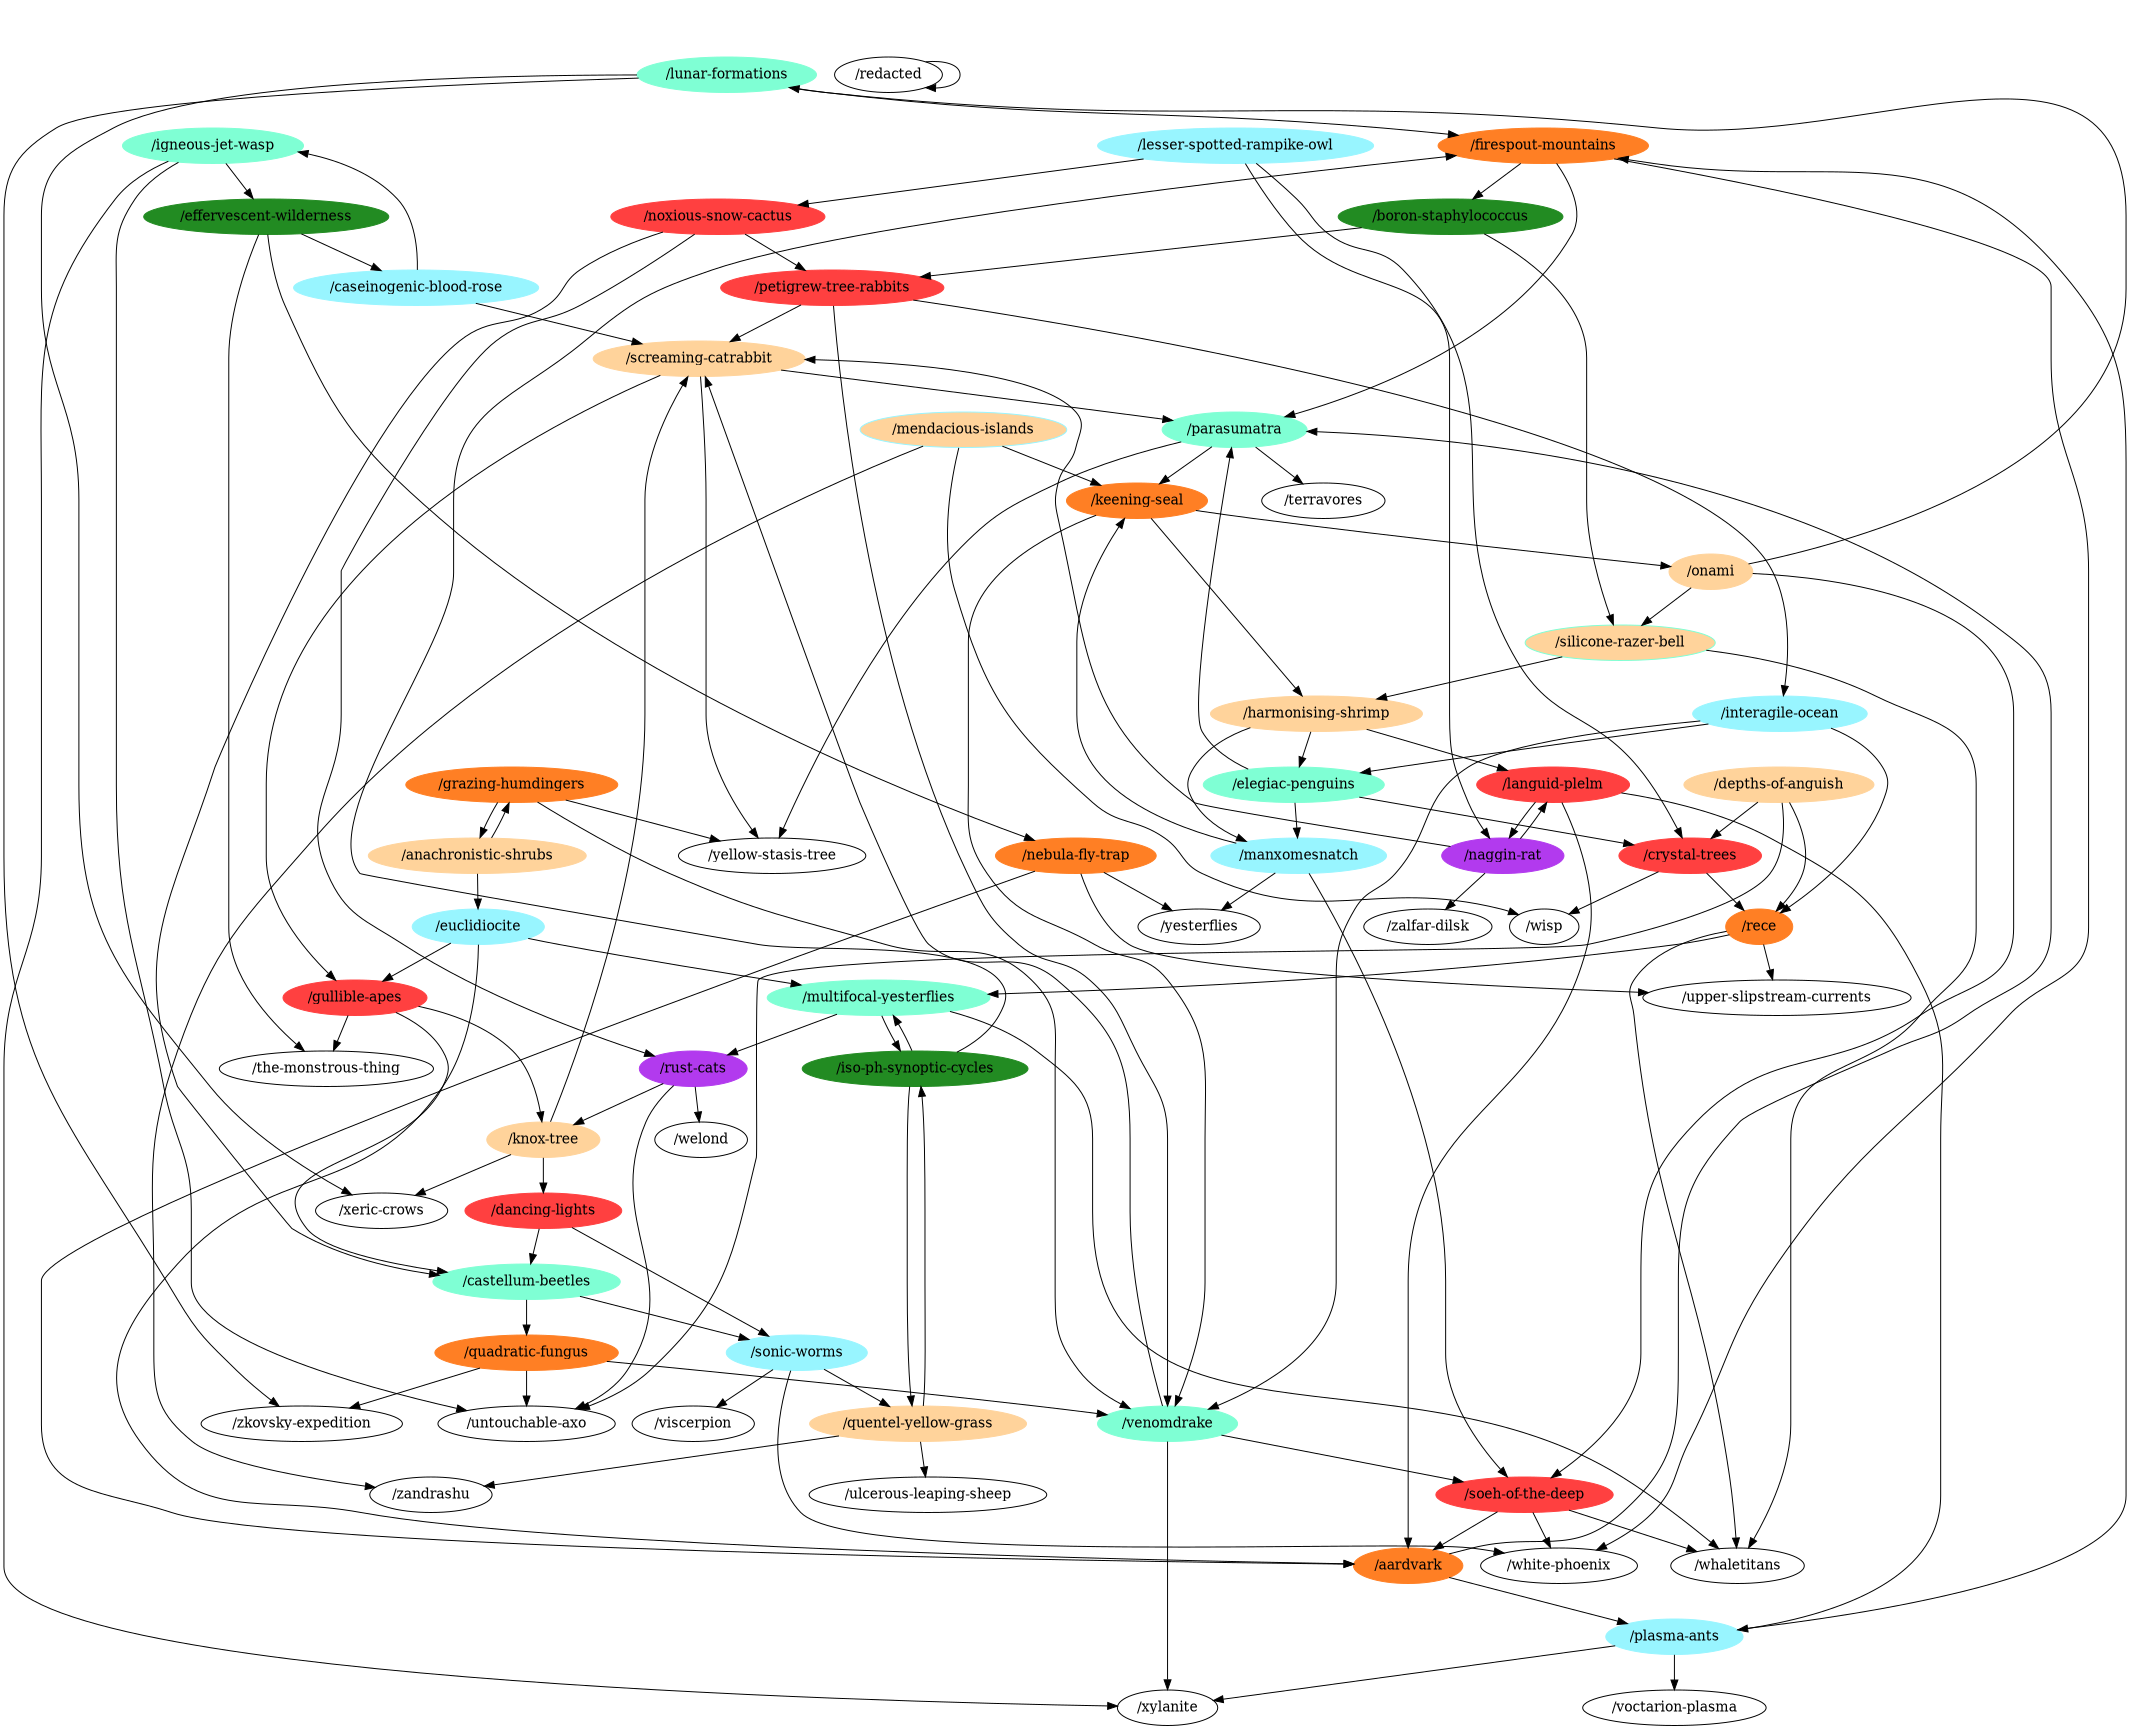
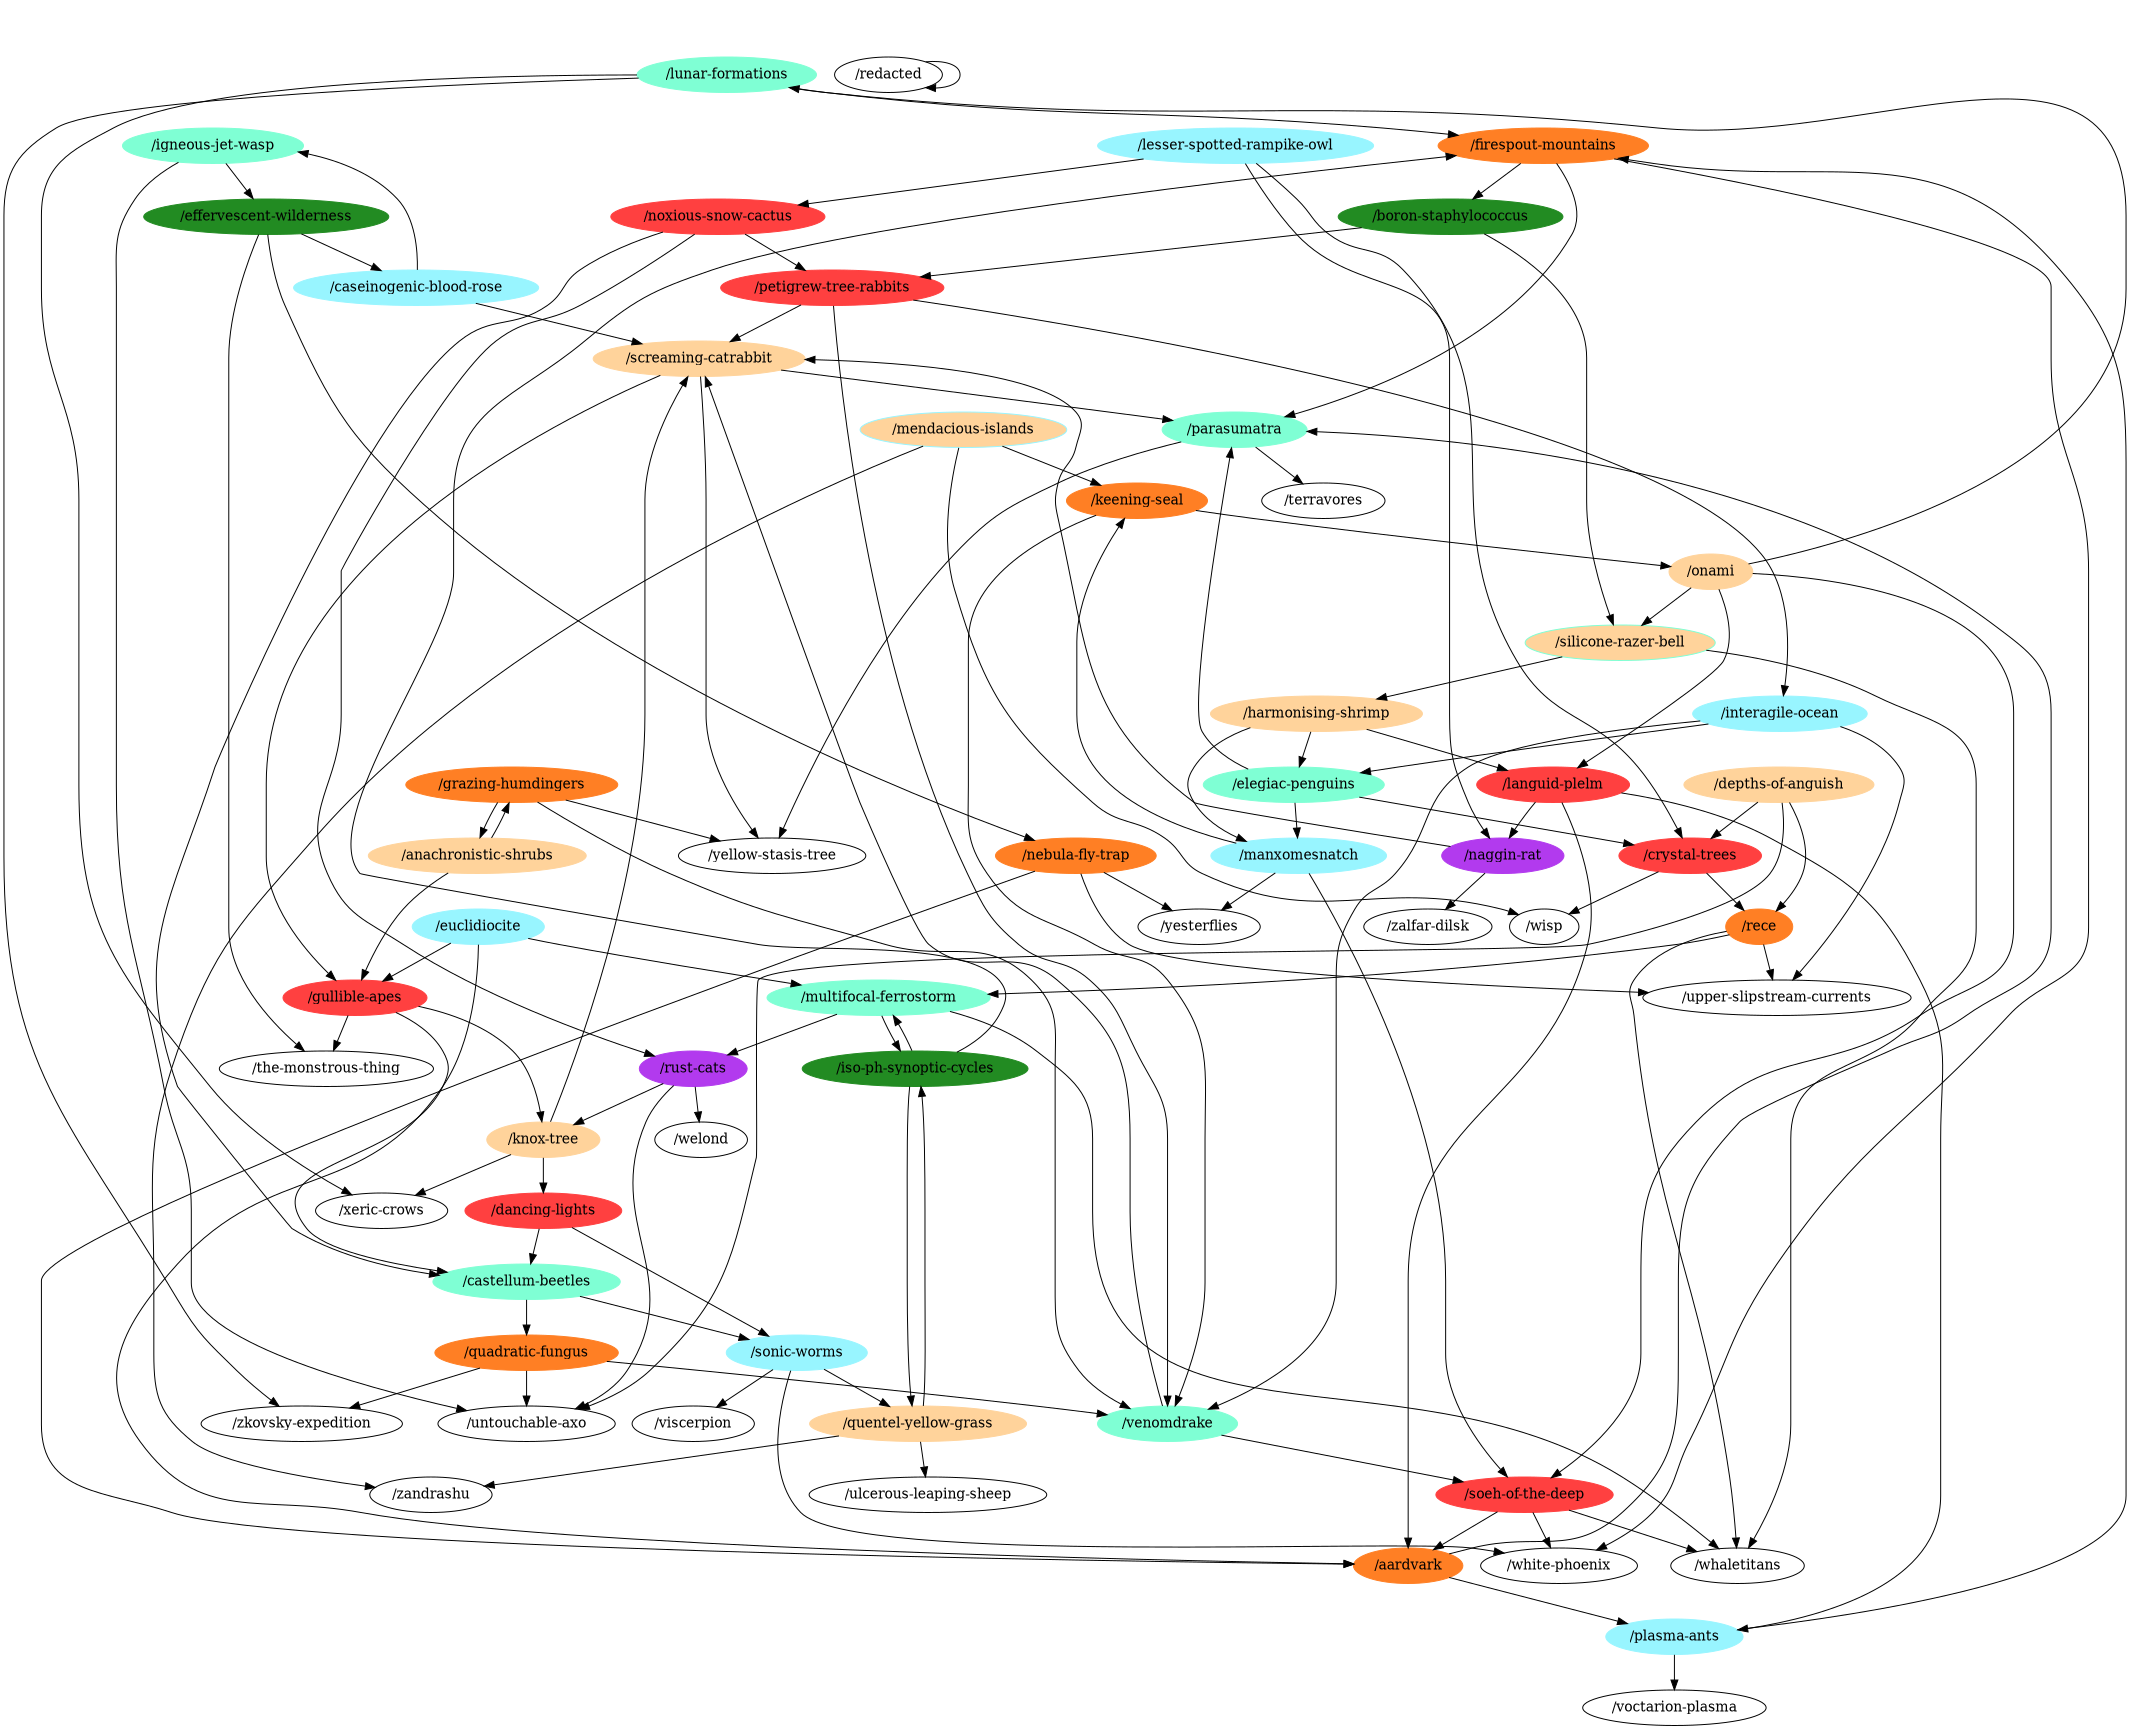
edge "/parasumatra" -> "/keening-seal": removed
edge "/keening-seal" -> "/harmonising-shrimp": removed
edge "/interagile-ocean" -> "/rece": now "/interagile-ocean" -> "/upper-slipstream-currents"
edge "/naggin-rat" -> "/languid-plelm": now "/onami" -> "/languid-plelm"
edge "/anachronistic-shrubs" -> "/euclidiocite": now "/anachronistic-shrubs" -> "/gullible-apes"
node "/multifocal-yesterflies": label "/multifocal-yesterflies" -> "/multifocal-ferrostorm"
node "/xylanite": removed
